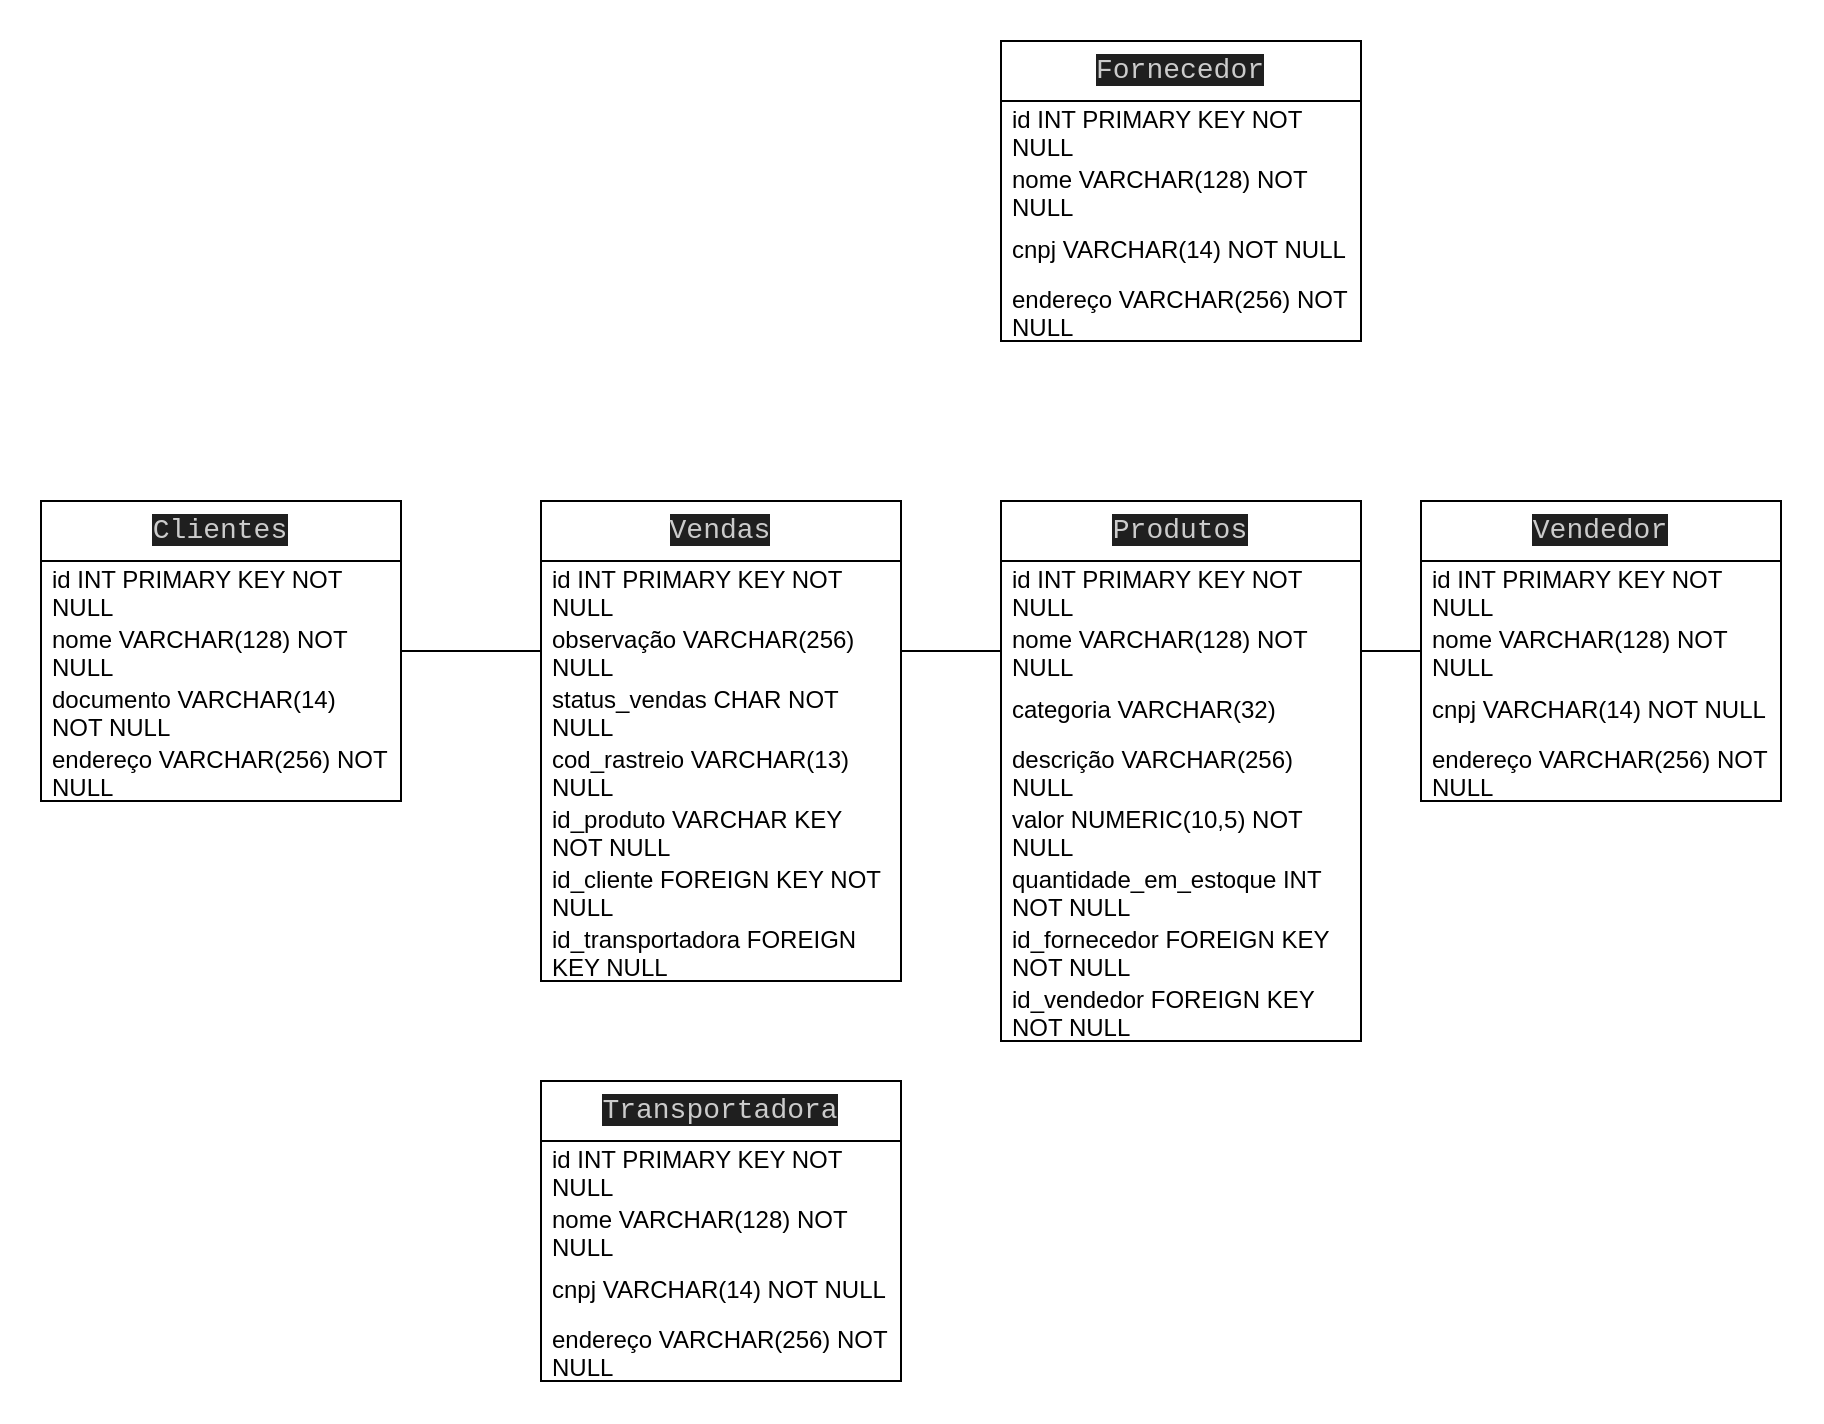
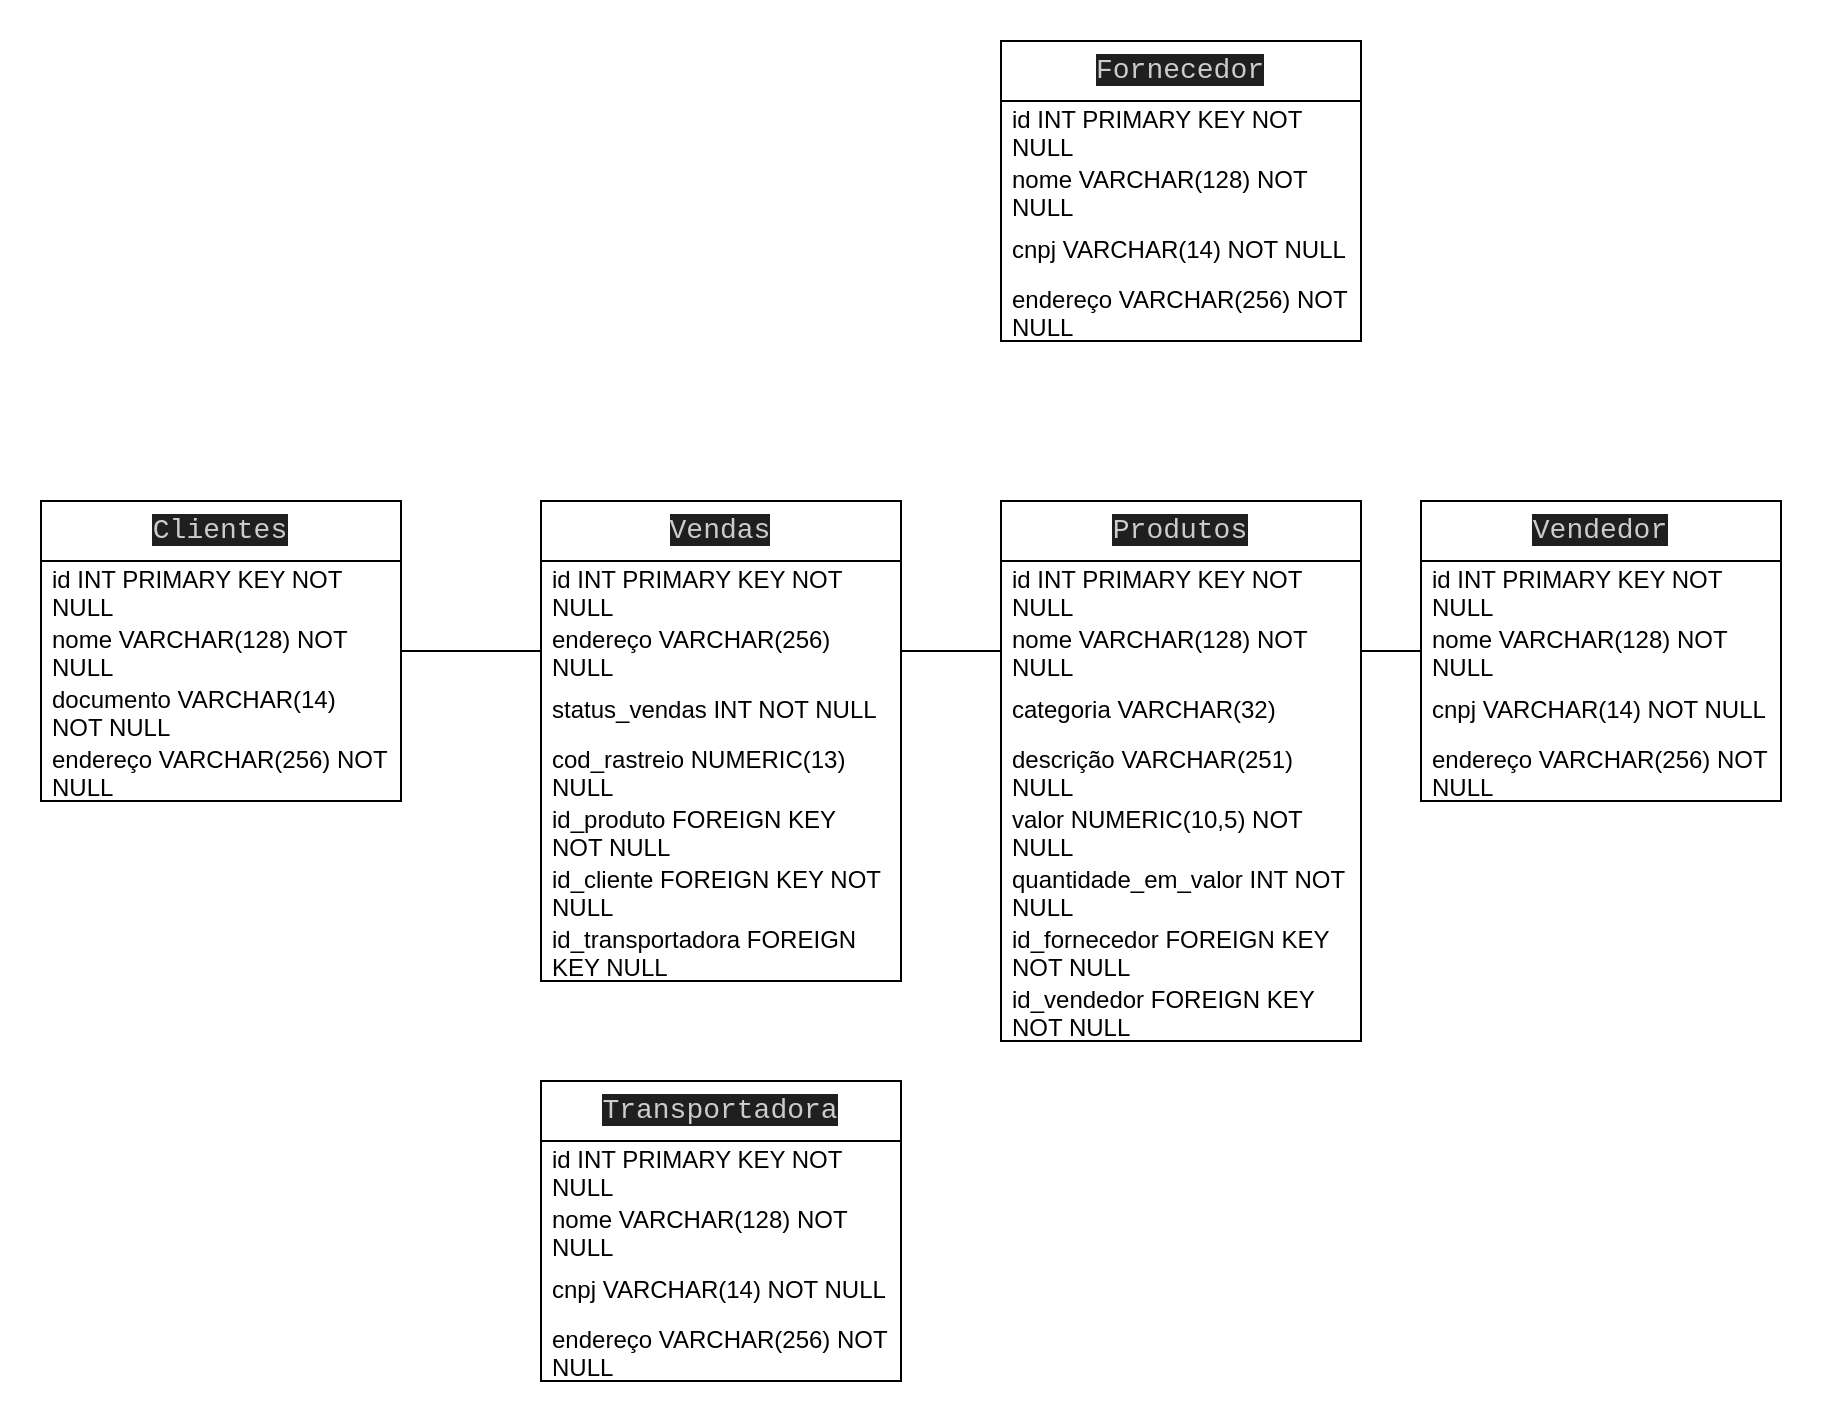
node "observação VARCHAR(256) NULL": label "observação VARCHAR(256) NULL" -> "endereço VARCHAR(256) NULL"
node "status_vendas CHAR NOT NULL": label "status_vendas CHAR NOT NULL" -> "status_vendas INT NOT NULL"
node "cod_rastreio VARCHAR(13) NULL": label "cod_rastreio VARCHAR(13) NULL" -> "cod_rastreio NUMERIC(13) NULL"
node "descrição VARCHAR(256) NULL": label "descrição VARCHAR(256) NULL" -> "descrição VARCHAR(251) NULL"
node "id_produto VARCHAR KEY NOT NULL": label "id_produto VARCHAR KEY NOT NULL" -> "id_produto FOREIGN KEY NOT NULL"
node "quantidade_em_estoque INT NOT NULL": label "quantidade_em_estoque INT NOT NULL" -> "quantidade_em_valor INT NOT NULL"
